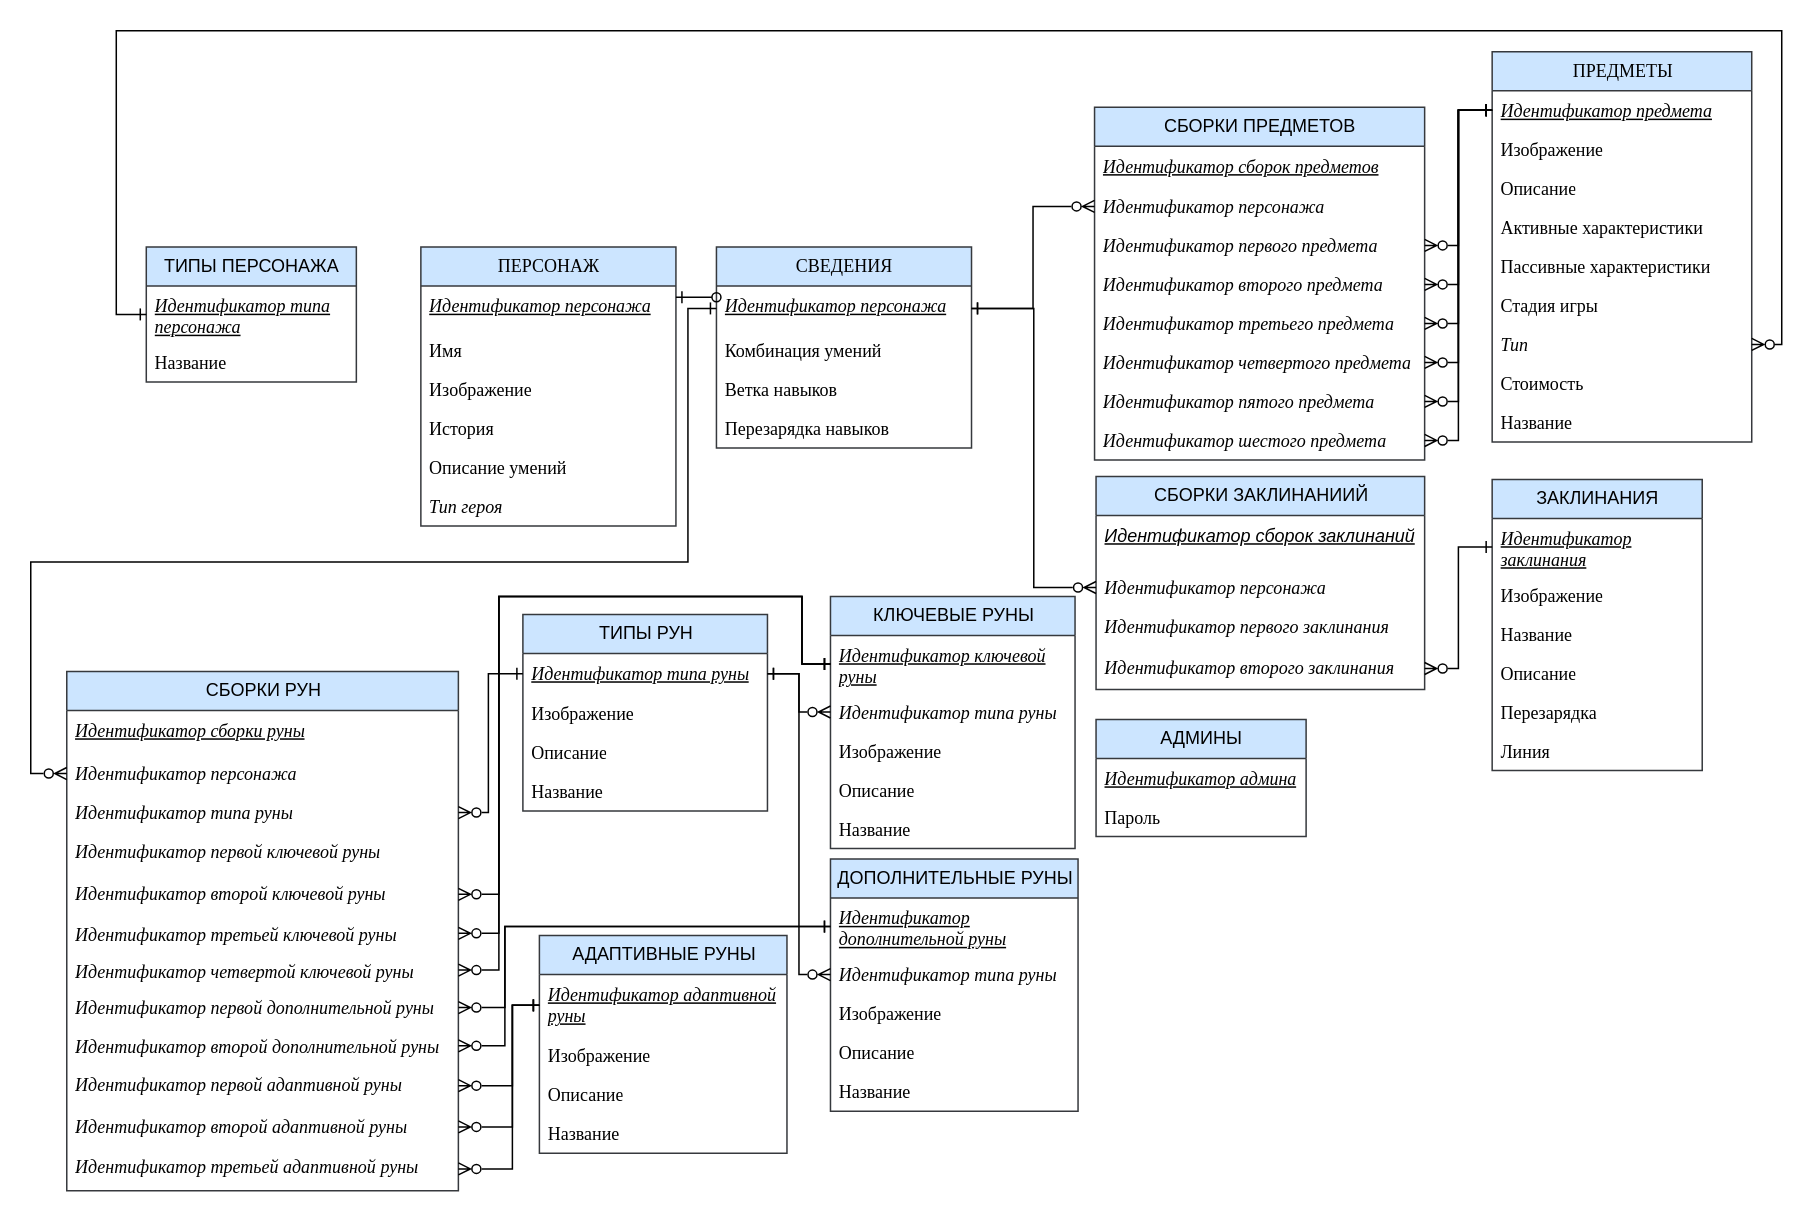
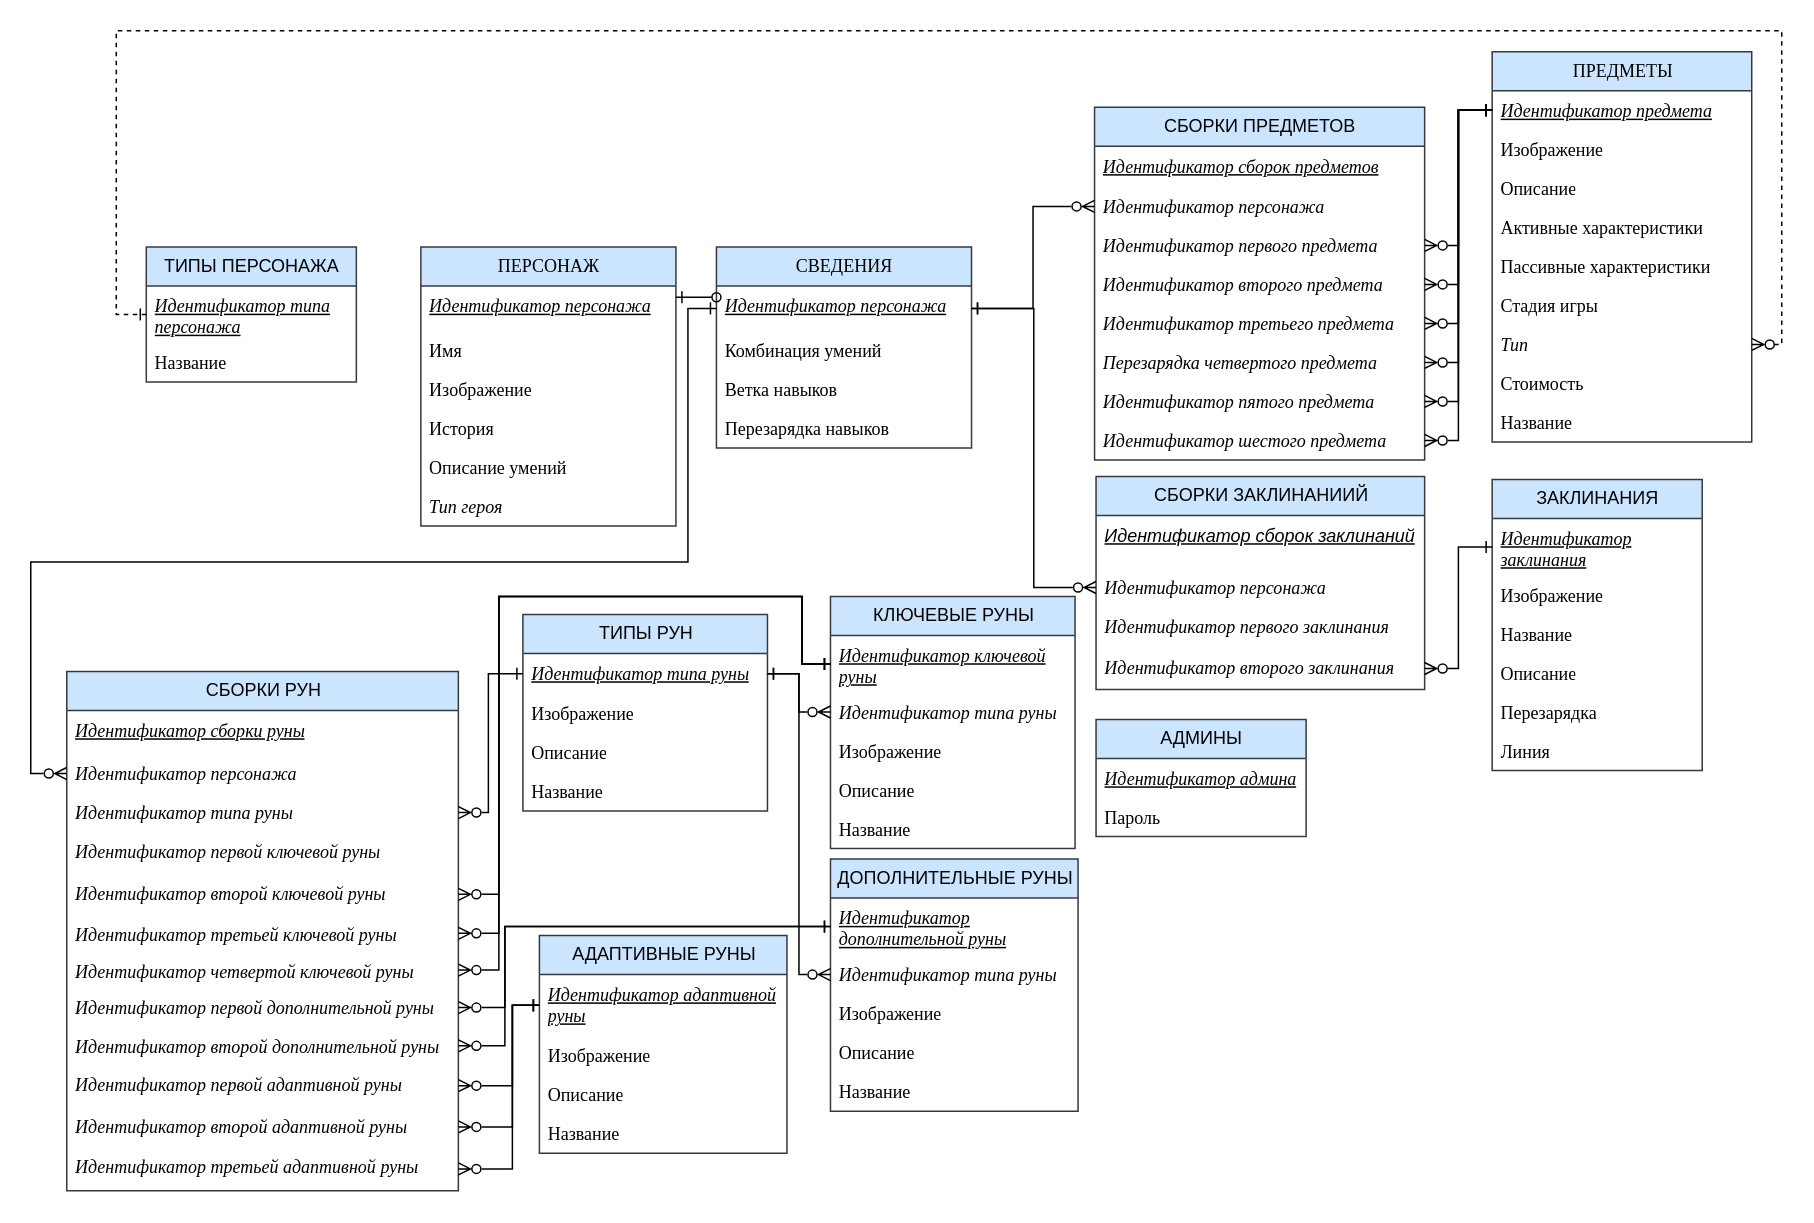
edge "Идентификатор типа персонажа" -- "Тип": style solid -> dashed
node "Идентификатор четвертого предмета": label "Идентификатор четвертого предмета" -> "Перезарядка четвертого предмета"
